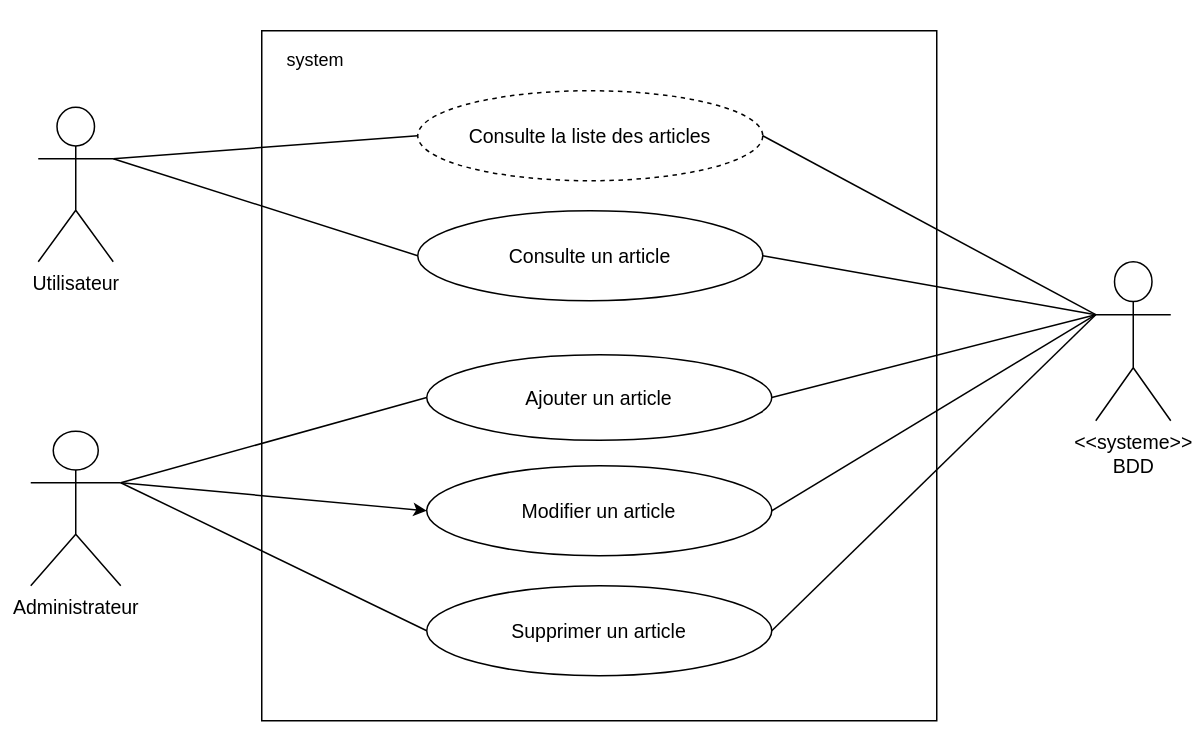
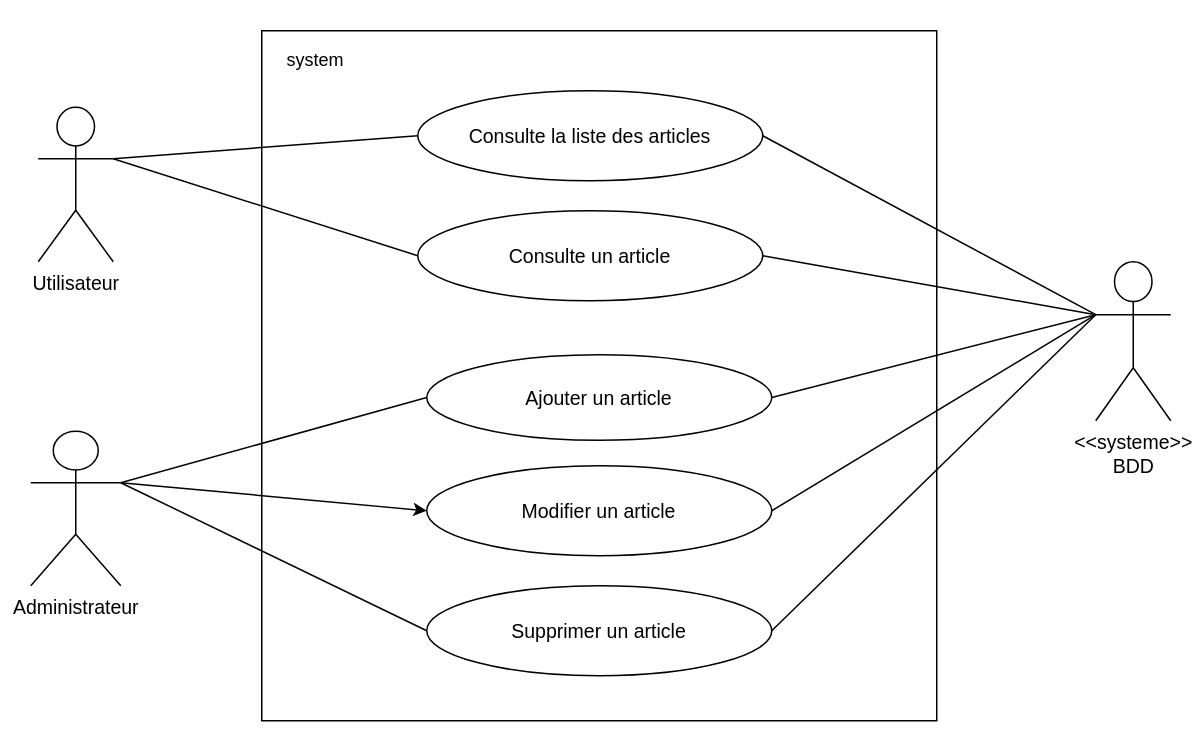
node "Consulte la liste des articles": style dashed -> solid
